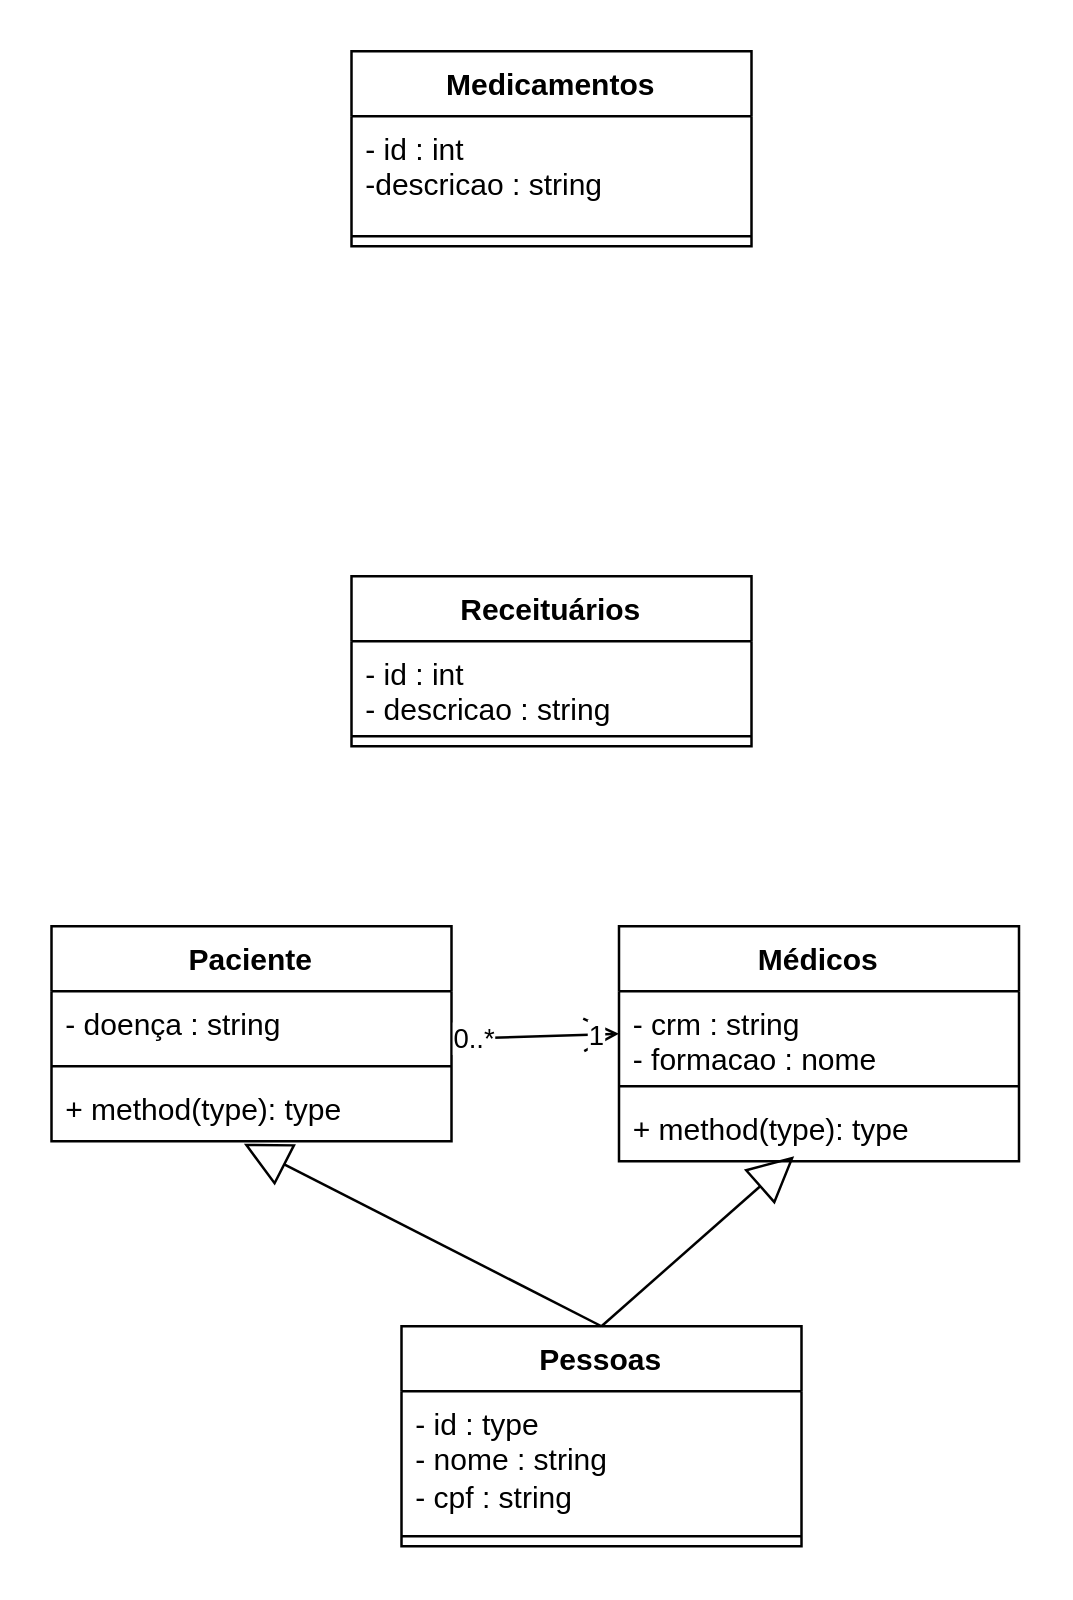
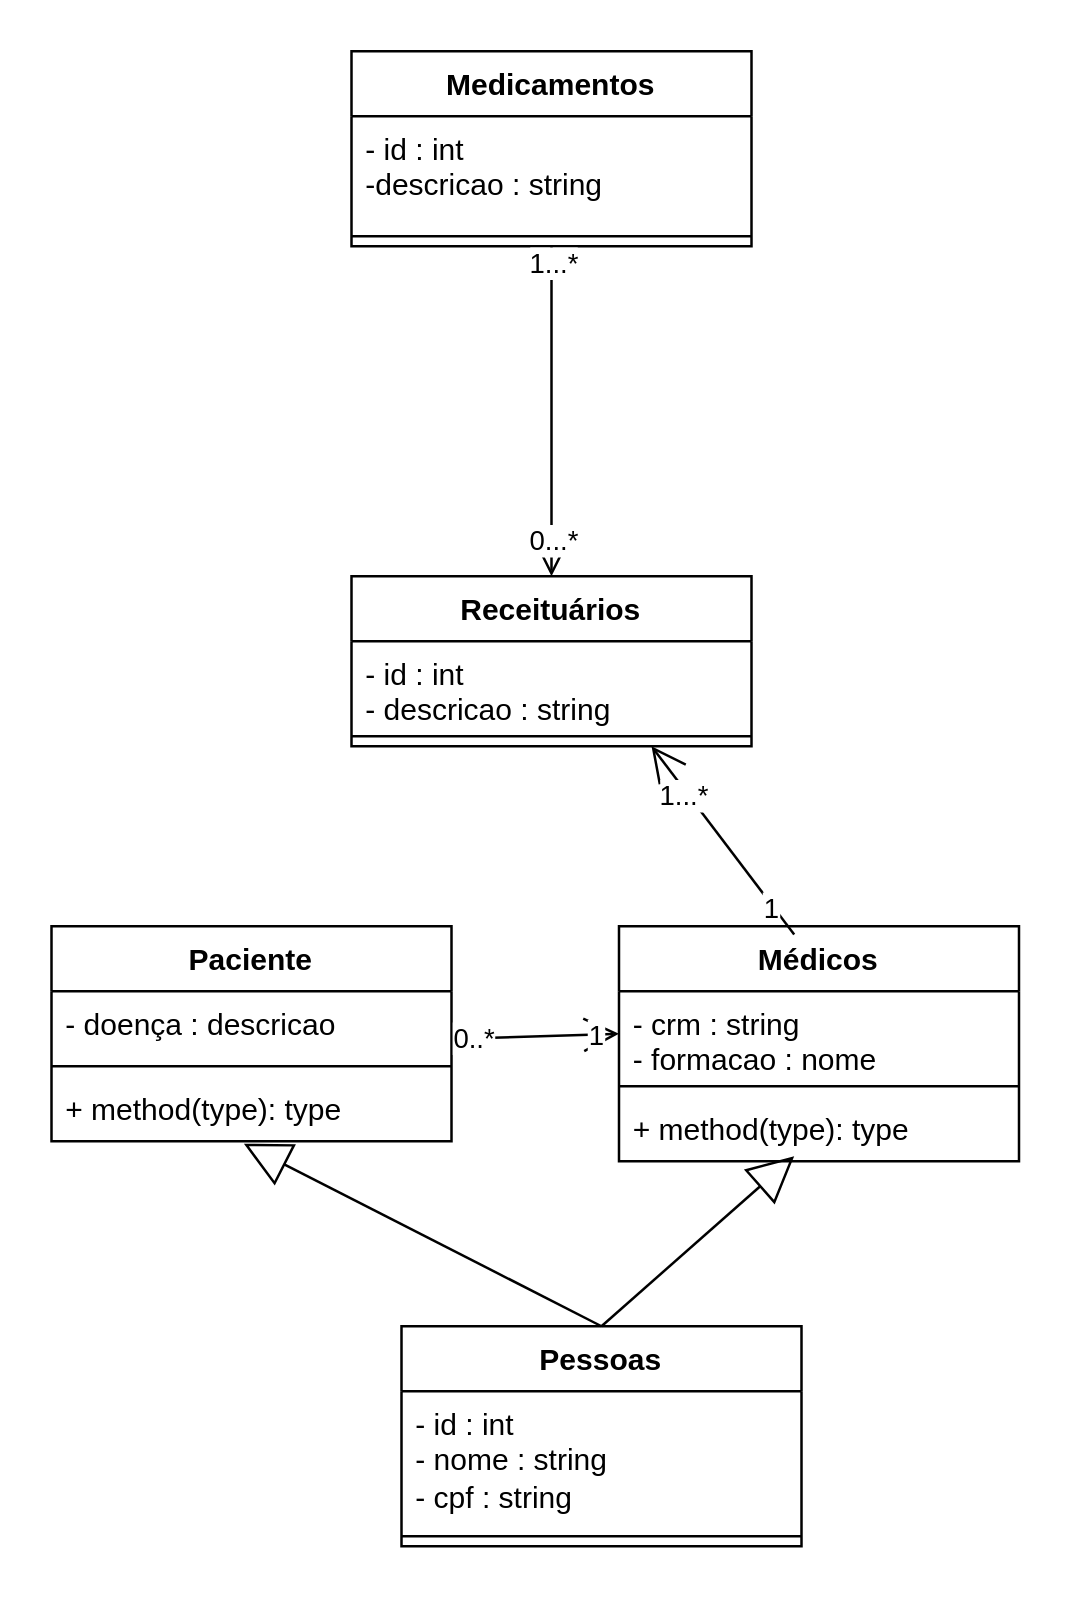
edge "Medicamentos" -> "Receituários": added, labels "1...*", "0...*"
edge "Médicos" -> "Receituários": added, labels "1", "1...*"
node "- doença : string": label "- doença : string" -> "- doença : descricao"
node "- id : type - nome : string - cpf : string": label "- id : type - nome : string - cpf : string" -> "- id : int - nome : string - cpf : string"
